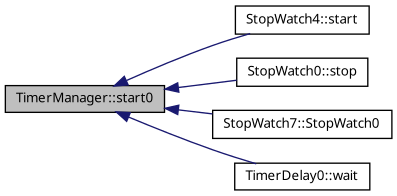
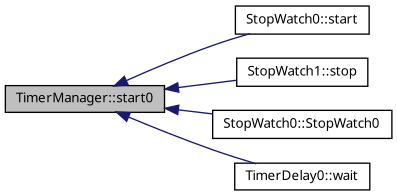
node "StopWatch4::start": label "StopWatch4::start" -> "StopWatch0::start"
node "StopWatch0::stop": label "StopWatch0::stop" -> "StopWatch1::stop"
node "StopWatch7::StopWatch0": label "StopWatch7::StopWatch0" -> "StopWatch0::StopWatch0"
